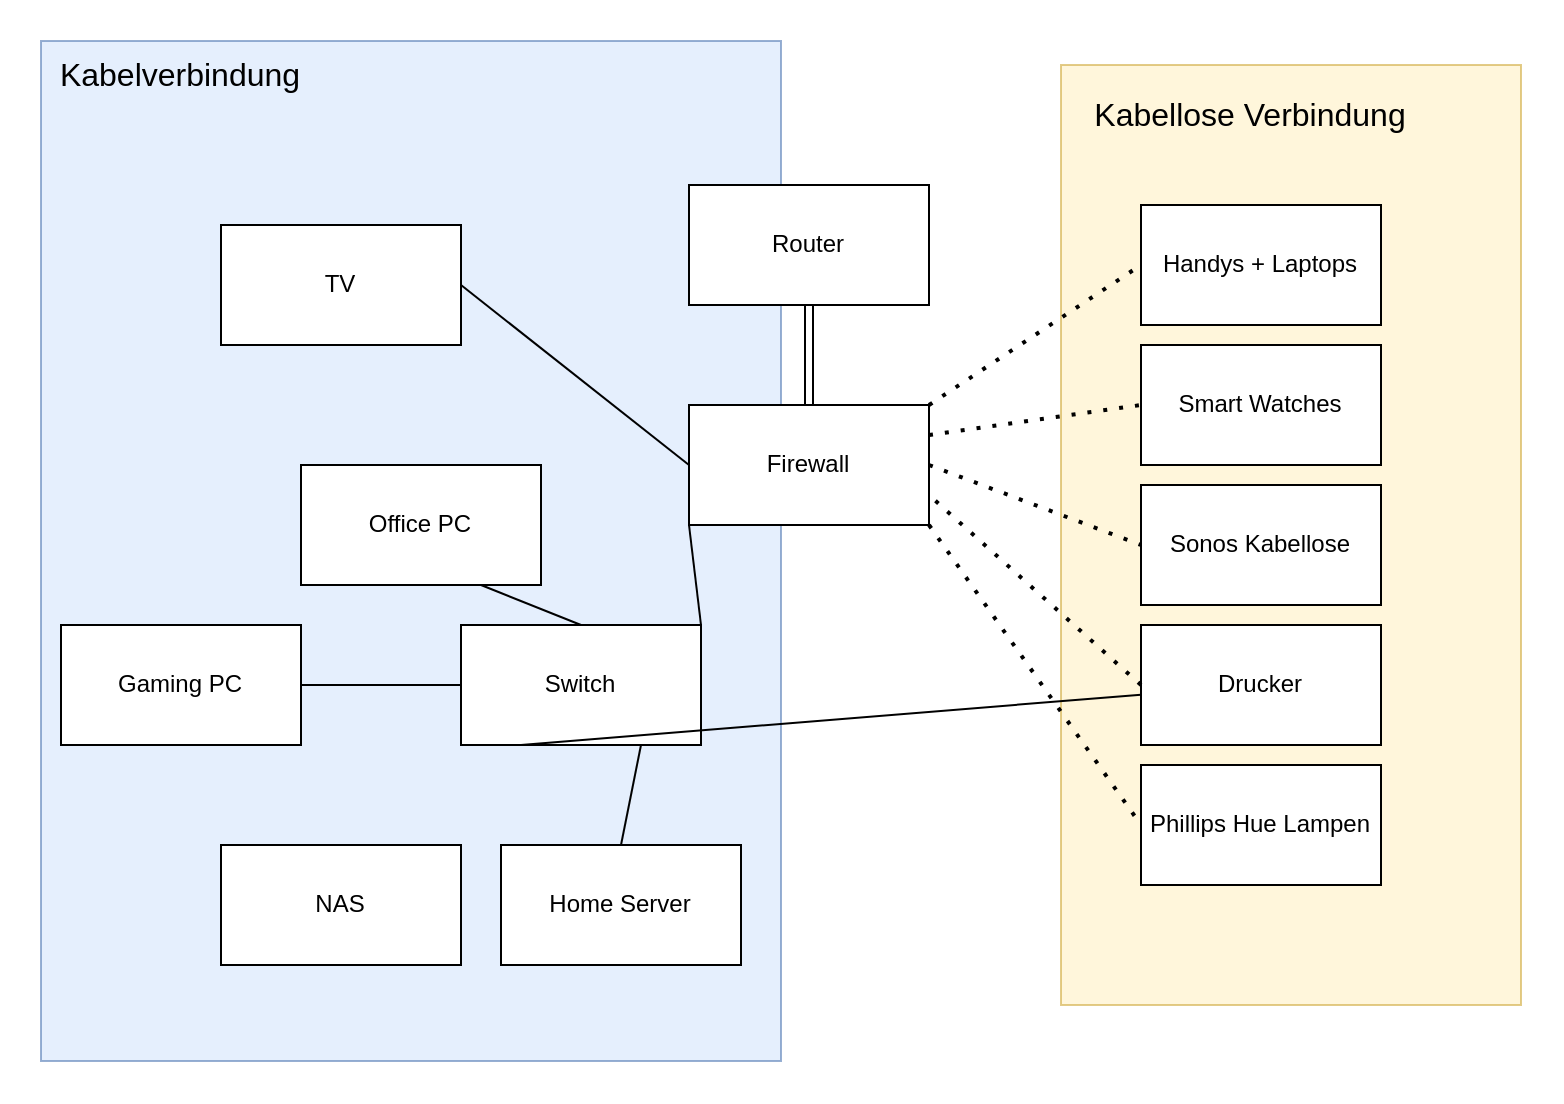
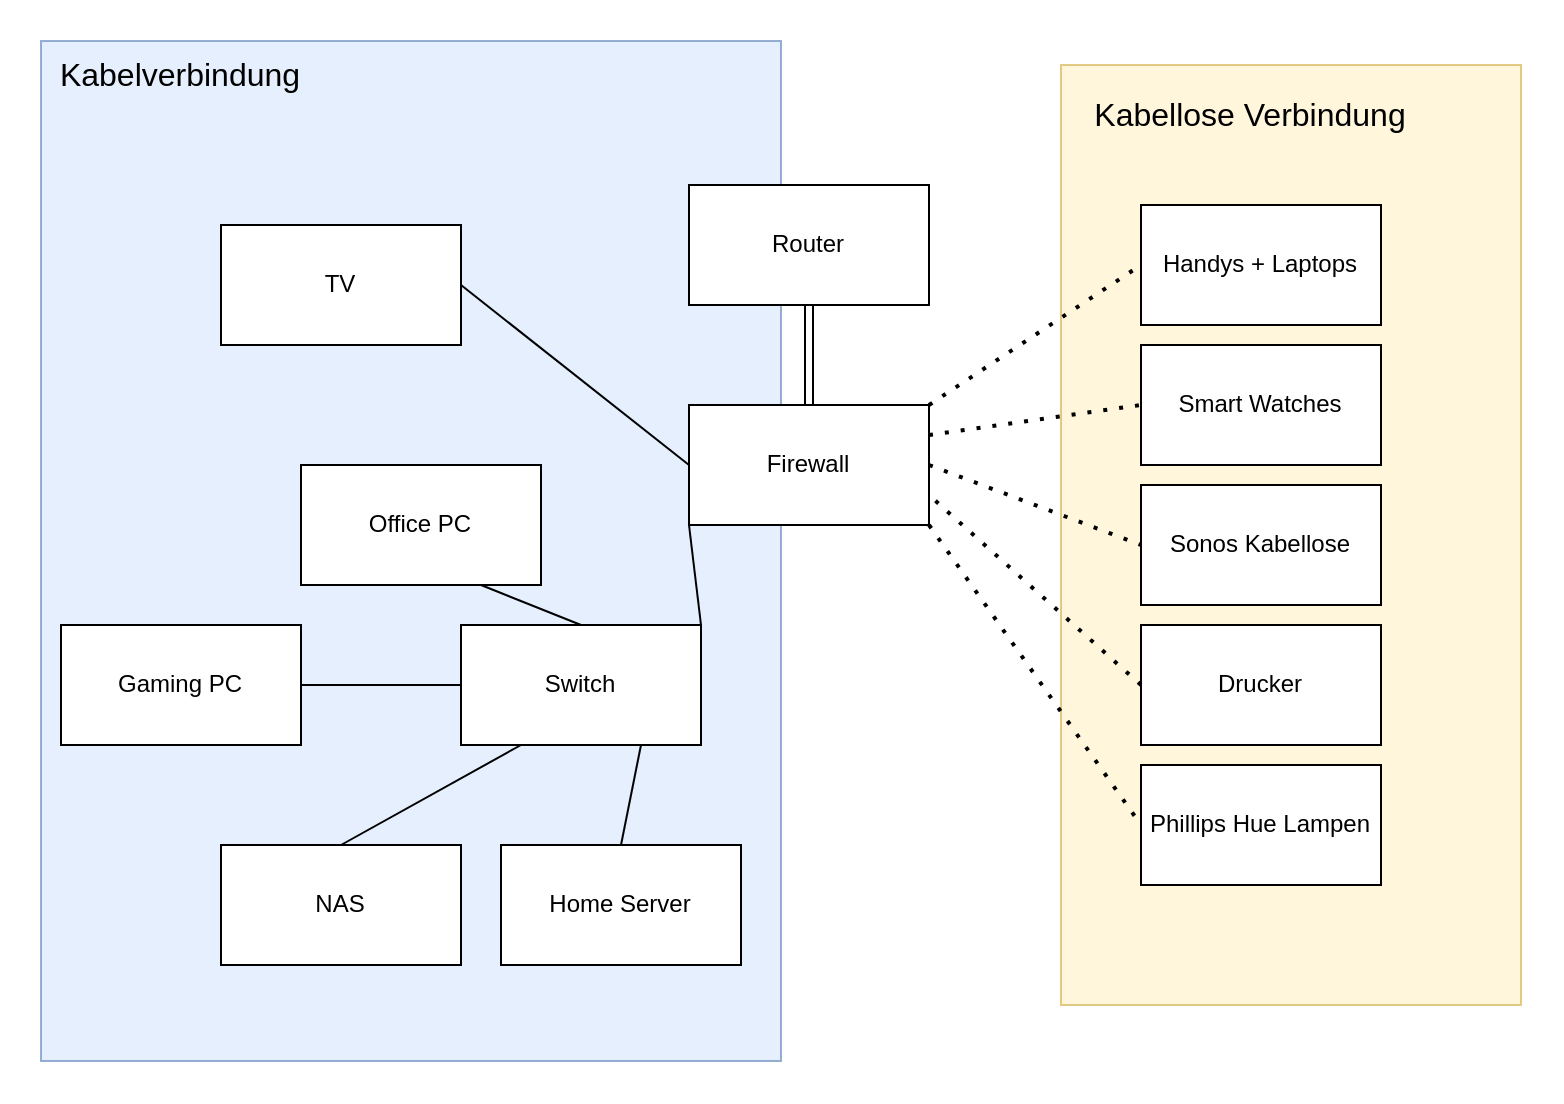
edge "Switch" -- "Drucker": now "Switch" -- "NAS"
